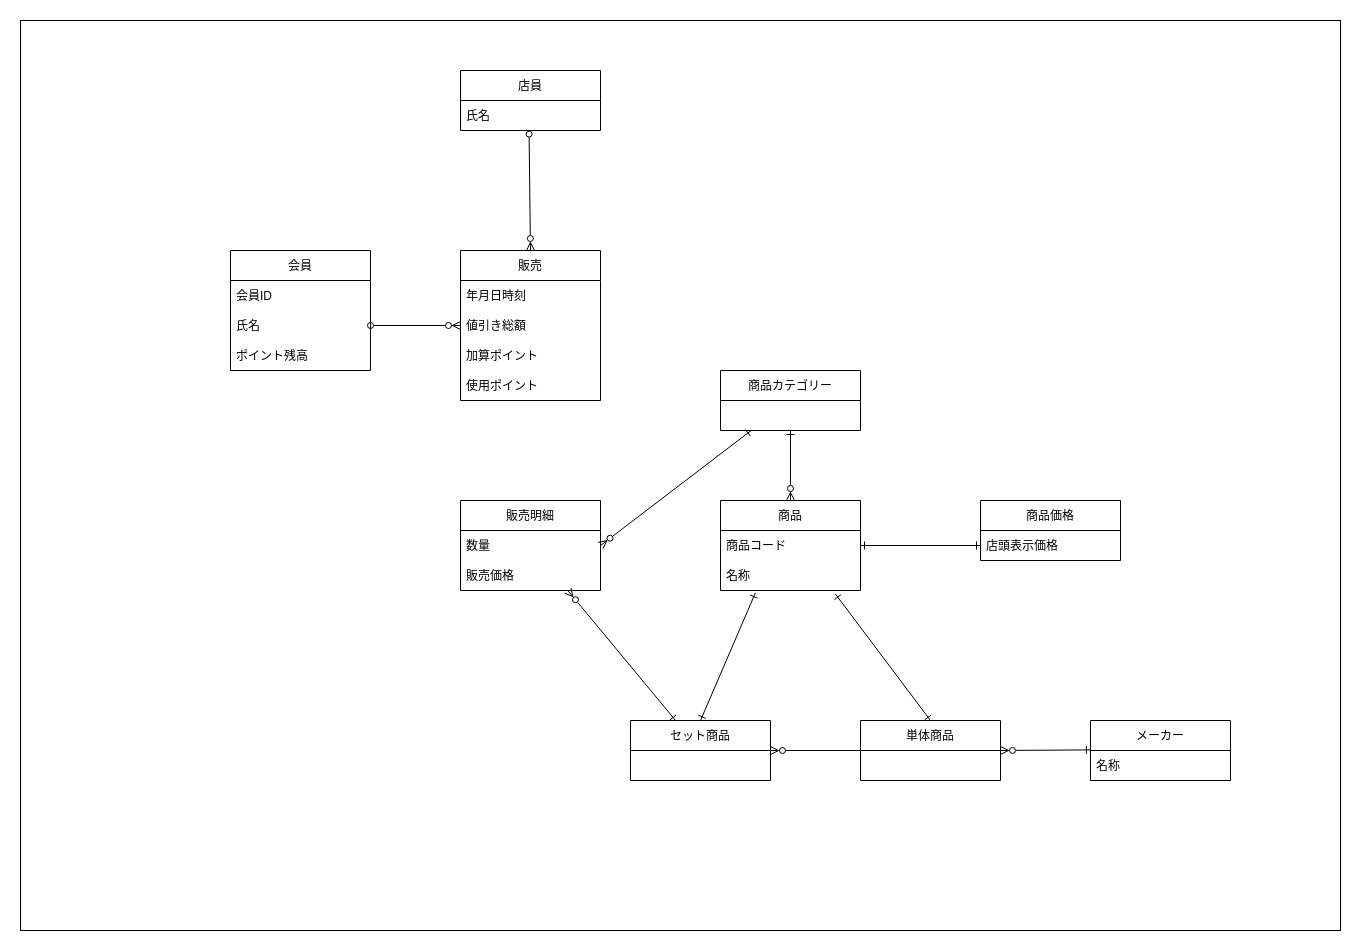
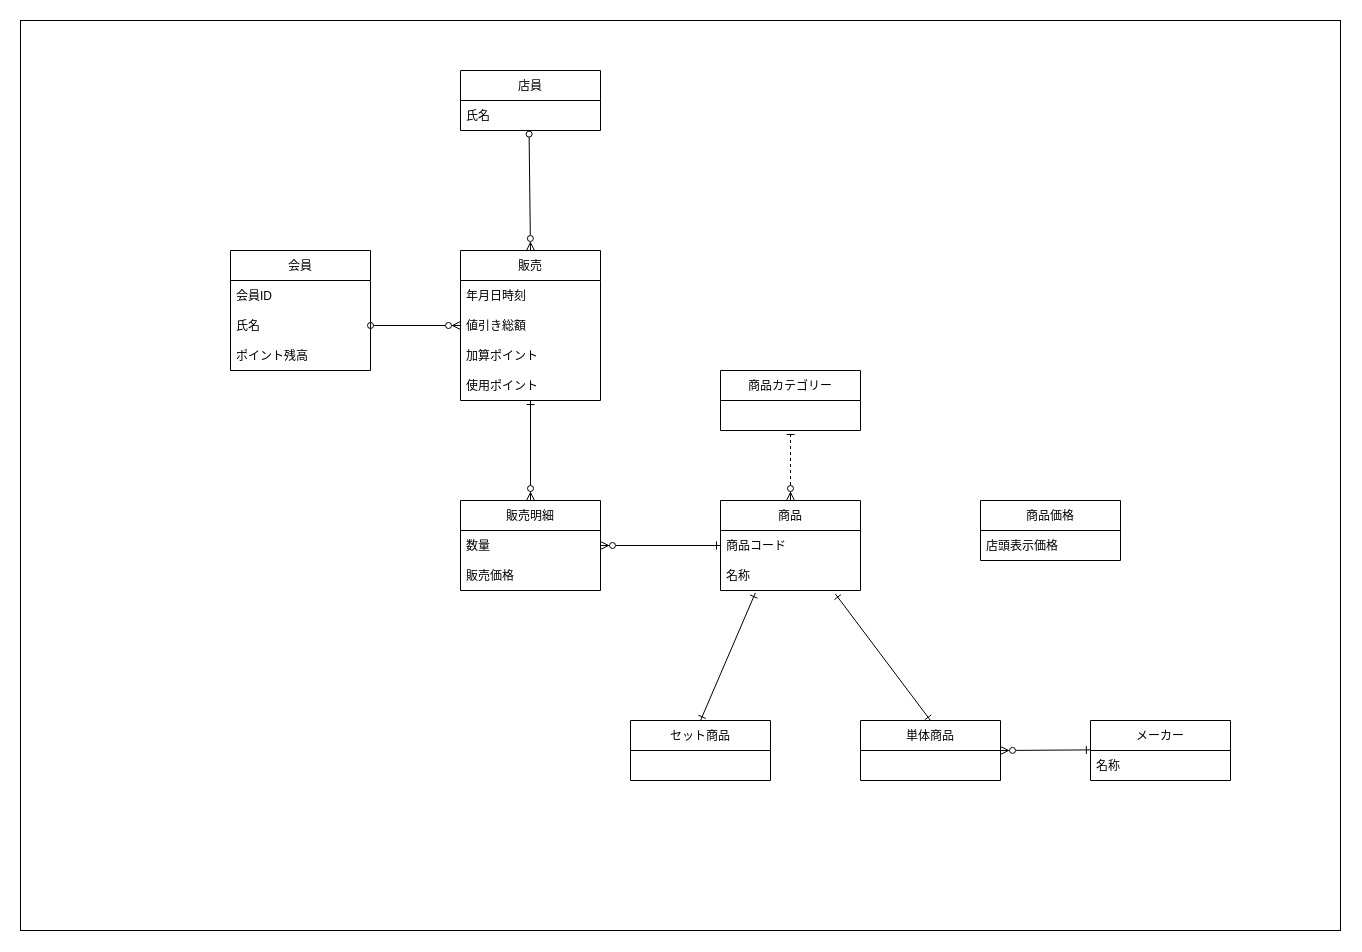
edge "商品カテゴリー" -- "商品": style solid -> dashed
edge "商品カテゴリー" -- "数量": now "商品コード" -- "数量"
edge "商品コード" -- "店頭表示価格": removed
edge "販売明細" -- "セット商品": now "販売明細" -- "使用ポイント"
edge "単体商品" -> "セット商品": removed
